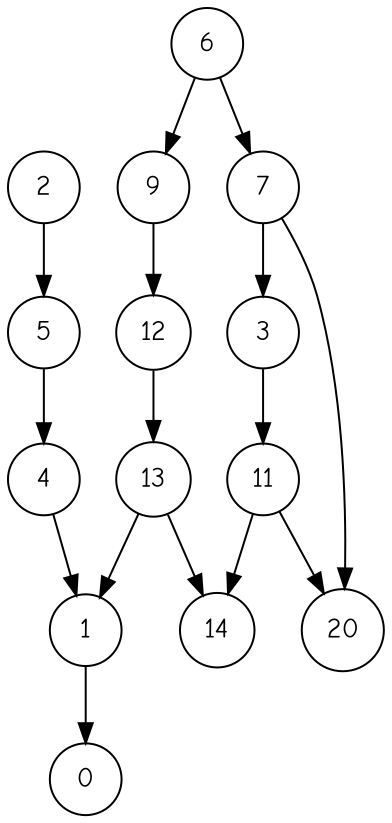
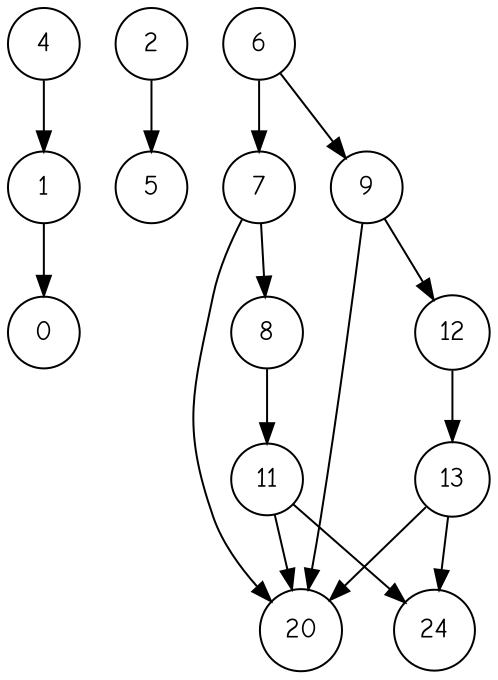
node "3": label "3" -> "8"
edge "5" -> "4": removed
edge "9" -> "20": added
edge "13" -> "1": now "13" -> "20"
node "14": label "14" -> "24"
